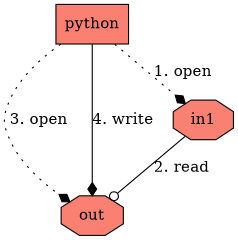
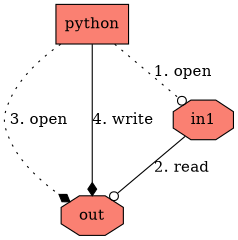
edge "python" -> "in1": arrowhead diamond -> odot
